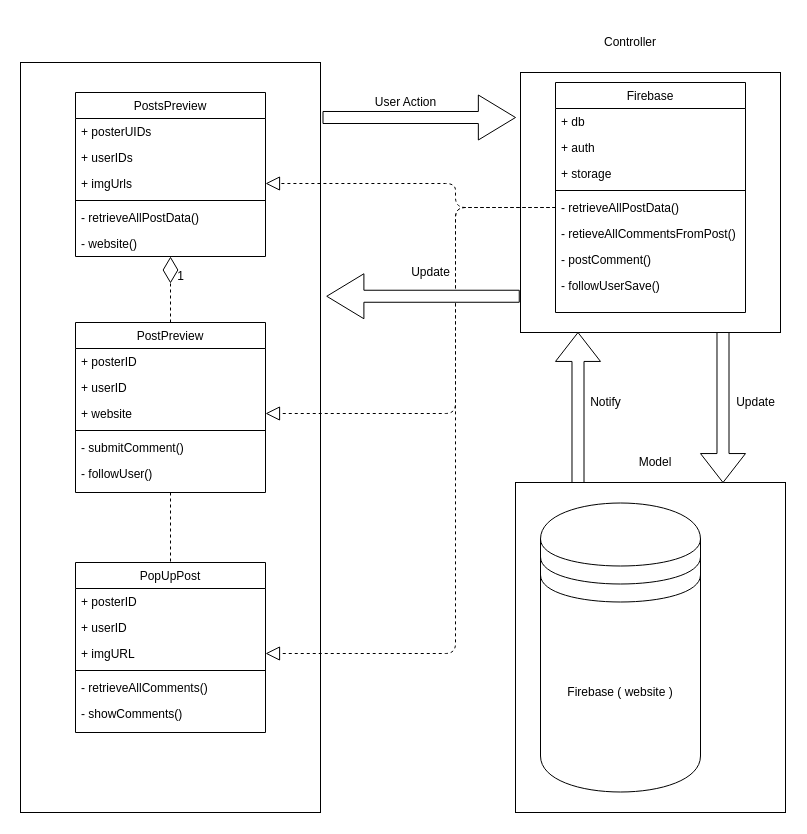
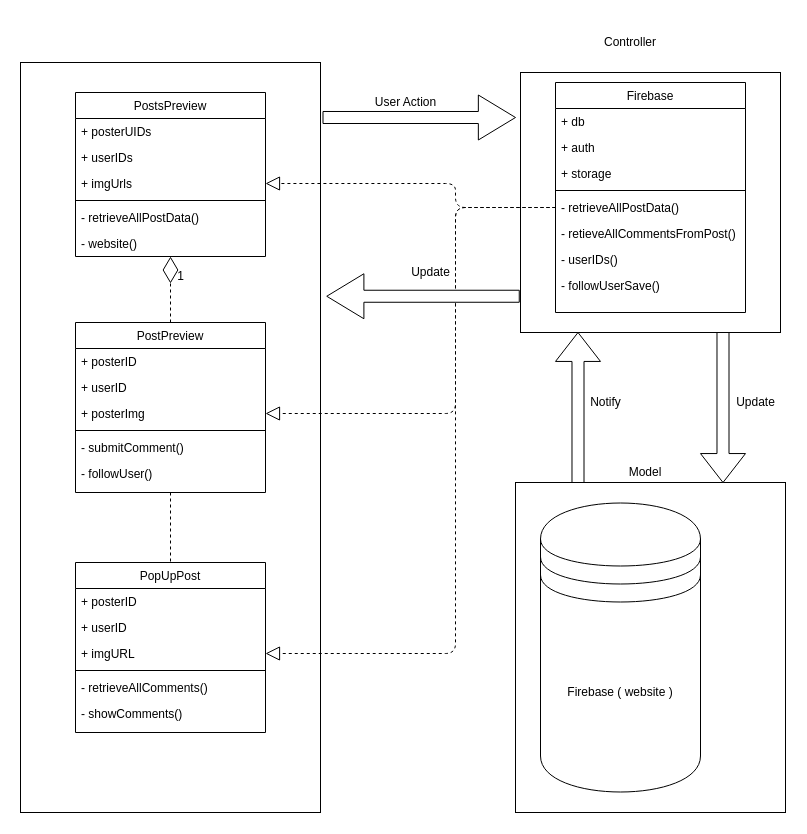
node "- postComment()": label "- postComment()" -> "- userIDs()"
node "+ website": label "+ website" -> "+ posterImg"
node "Model": moved (656, 463) -> (646, 473)
